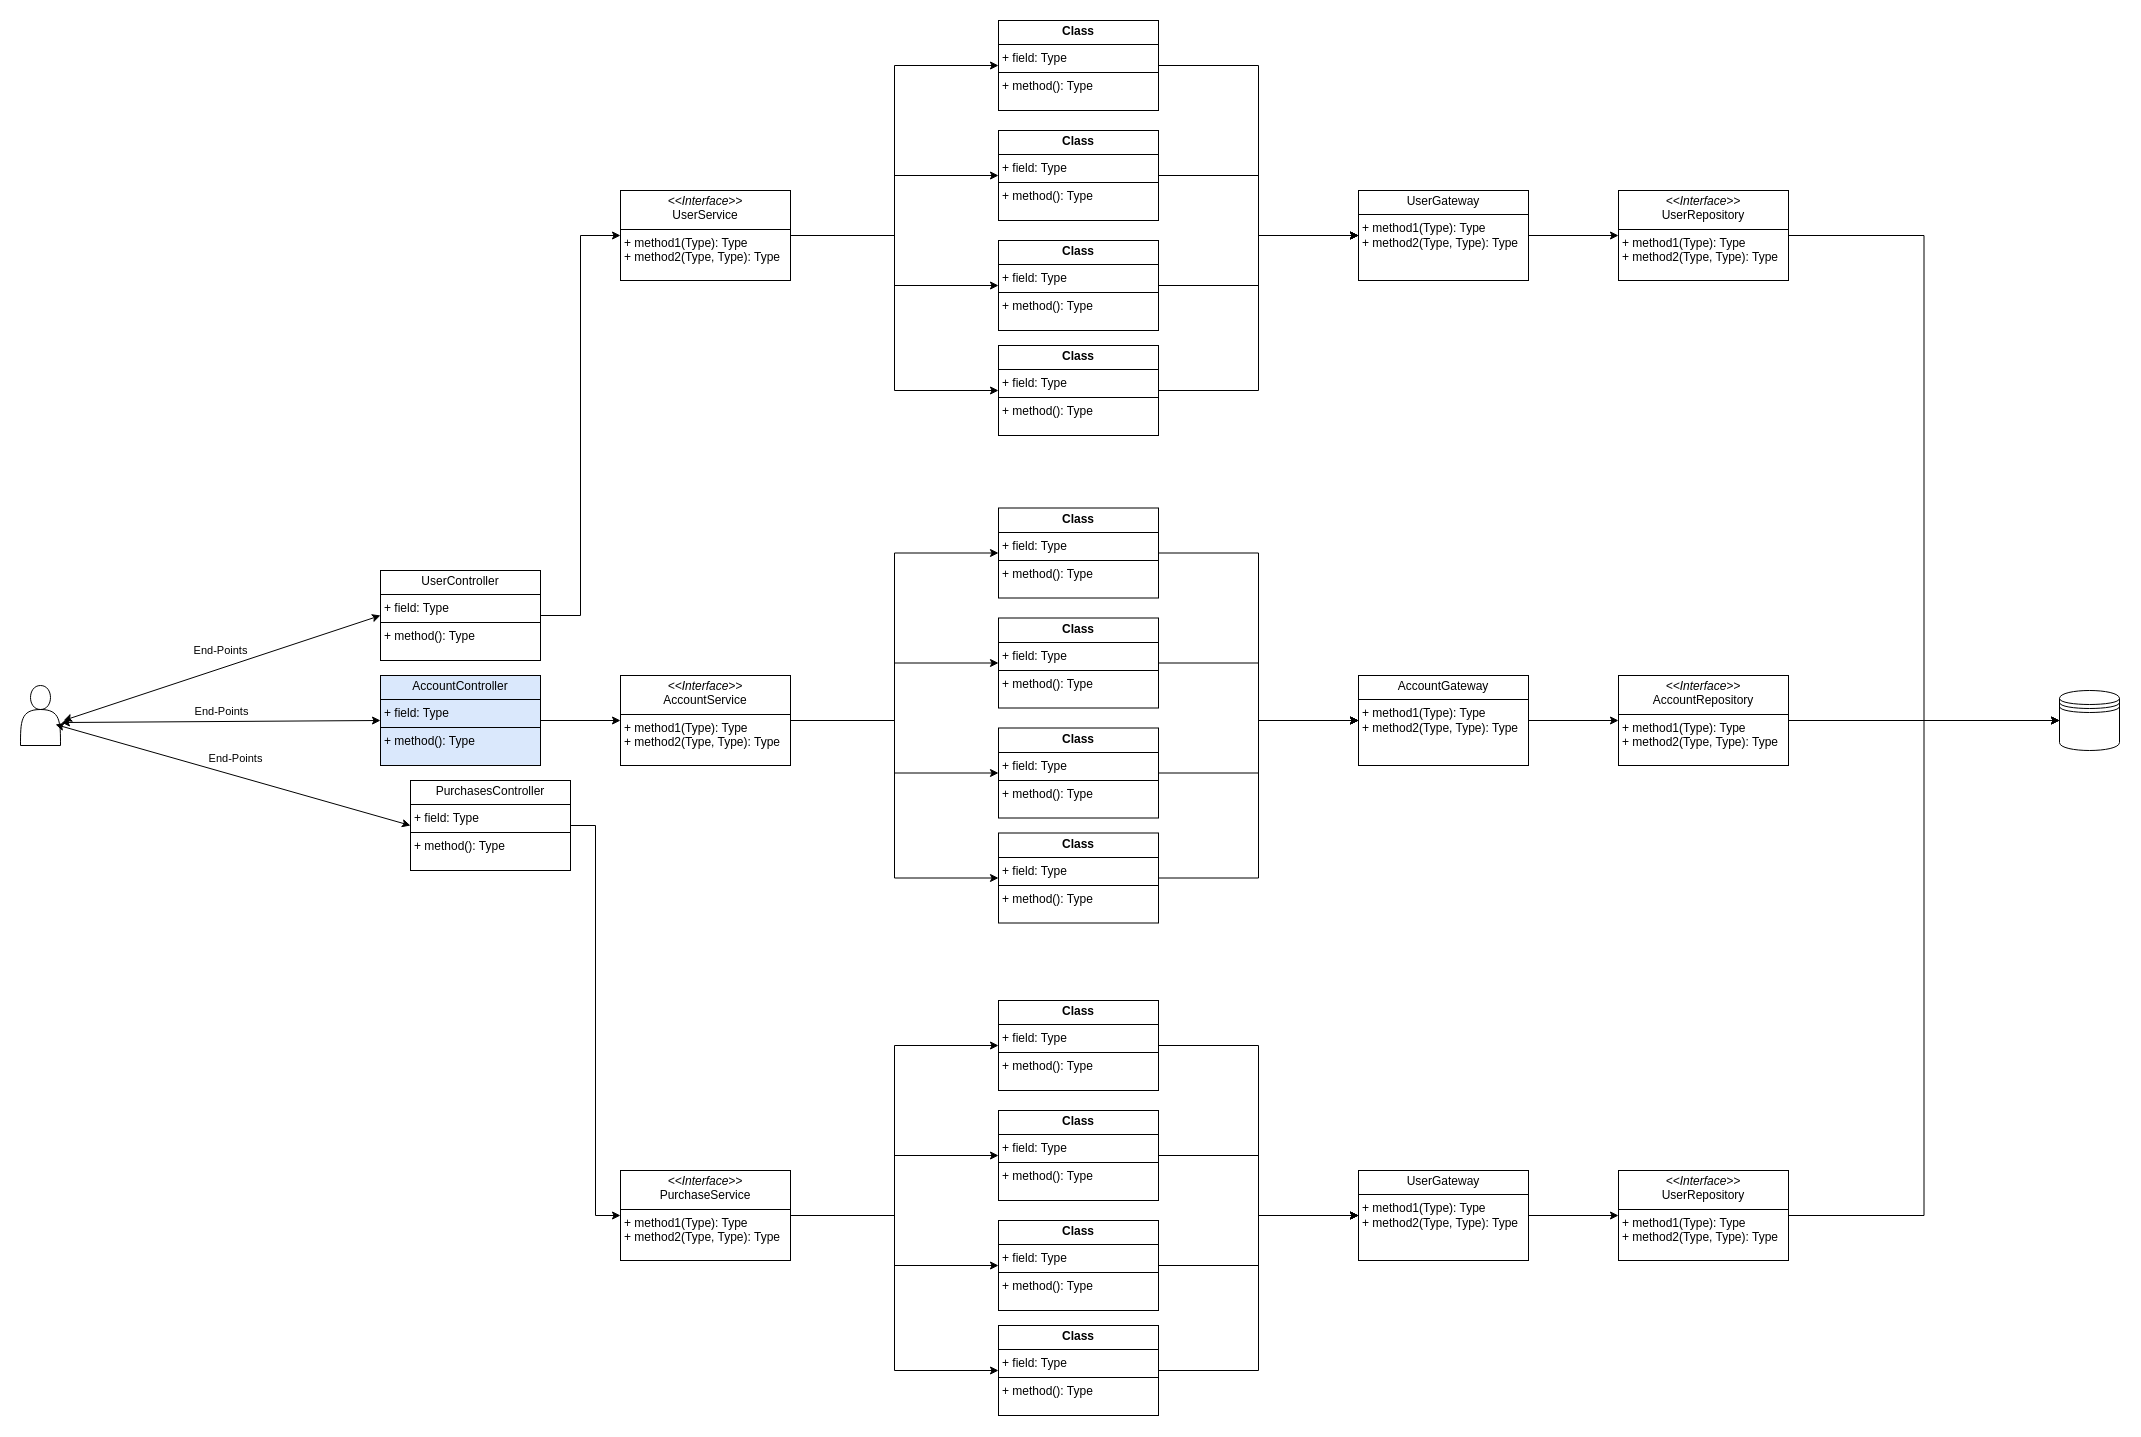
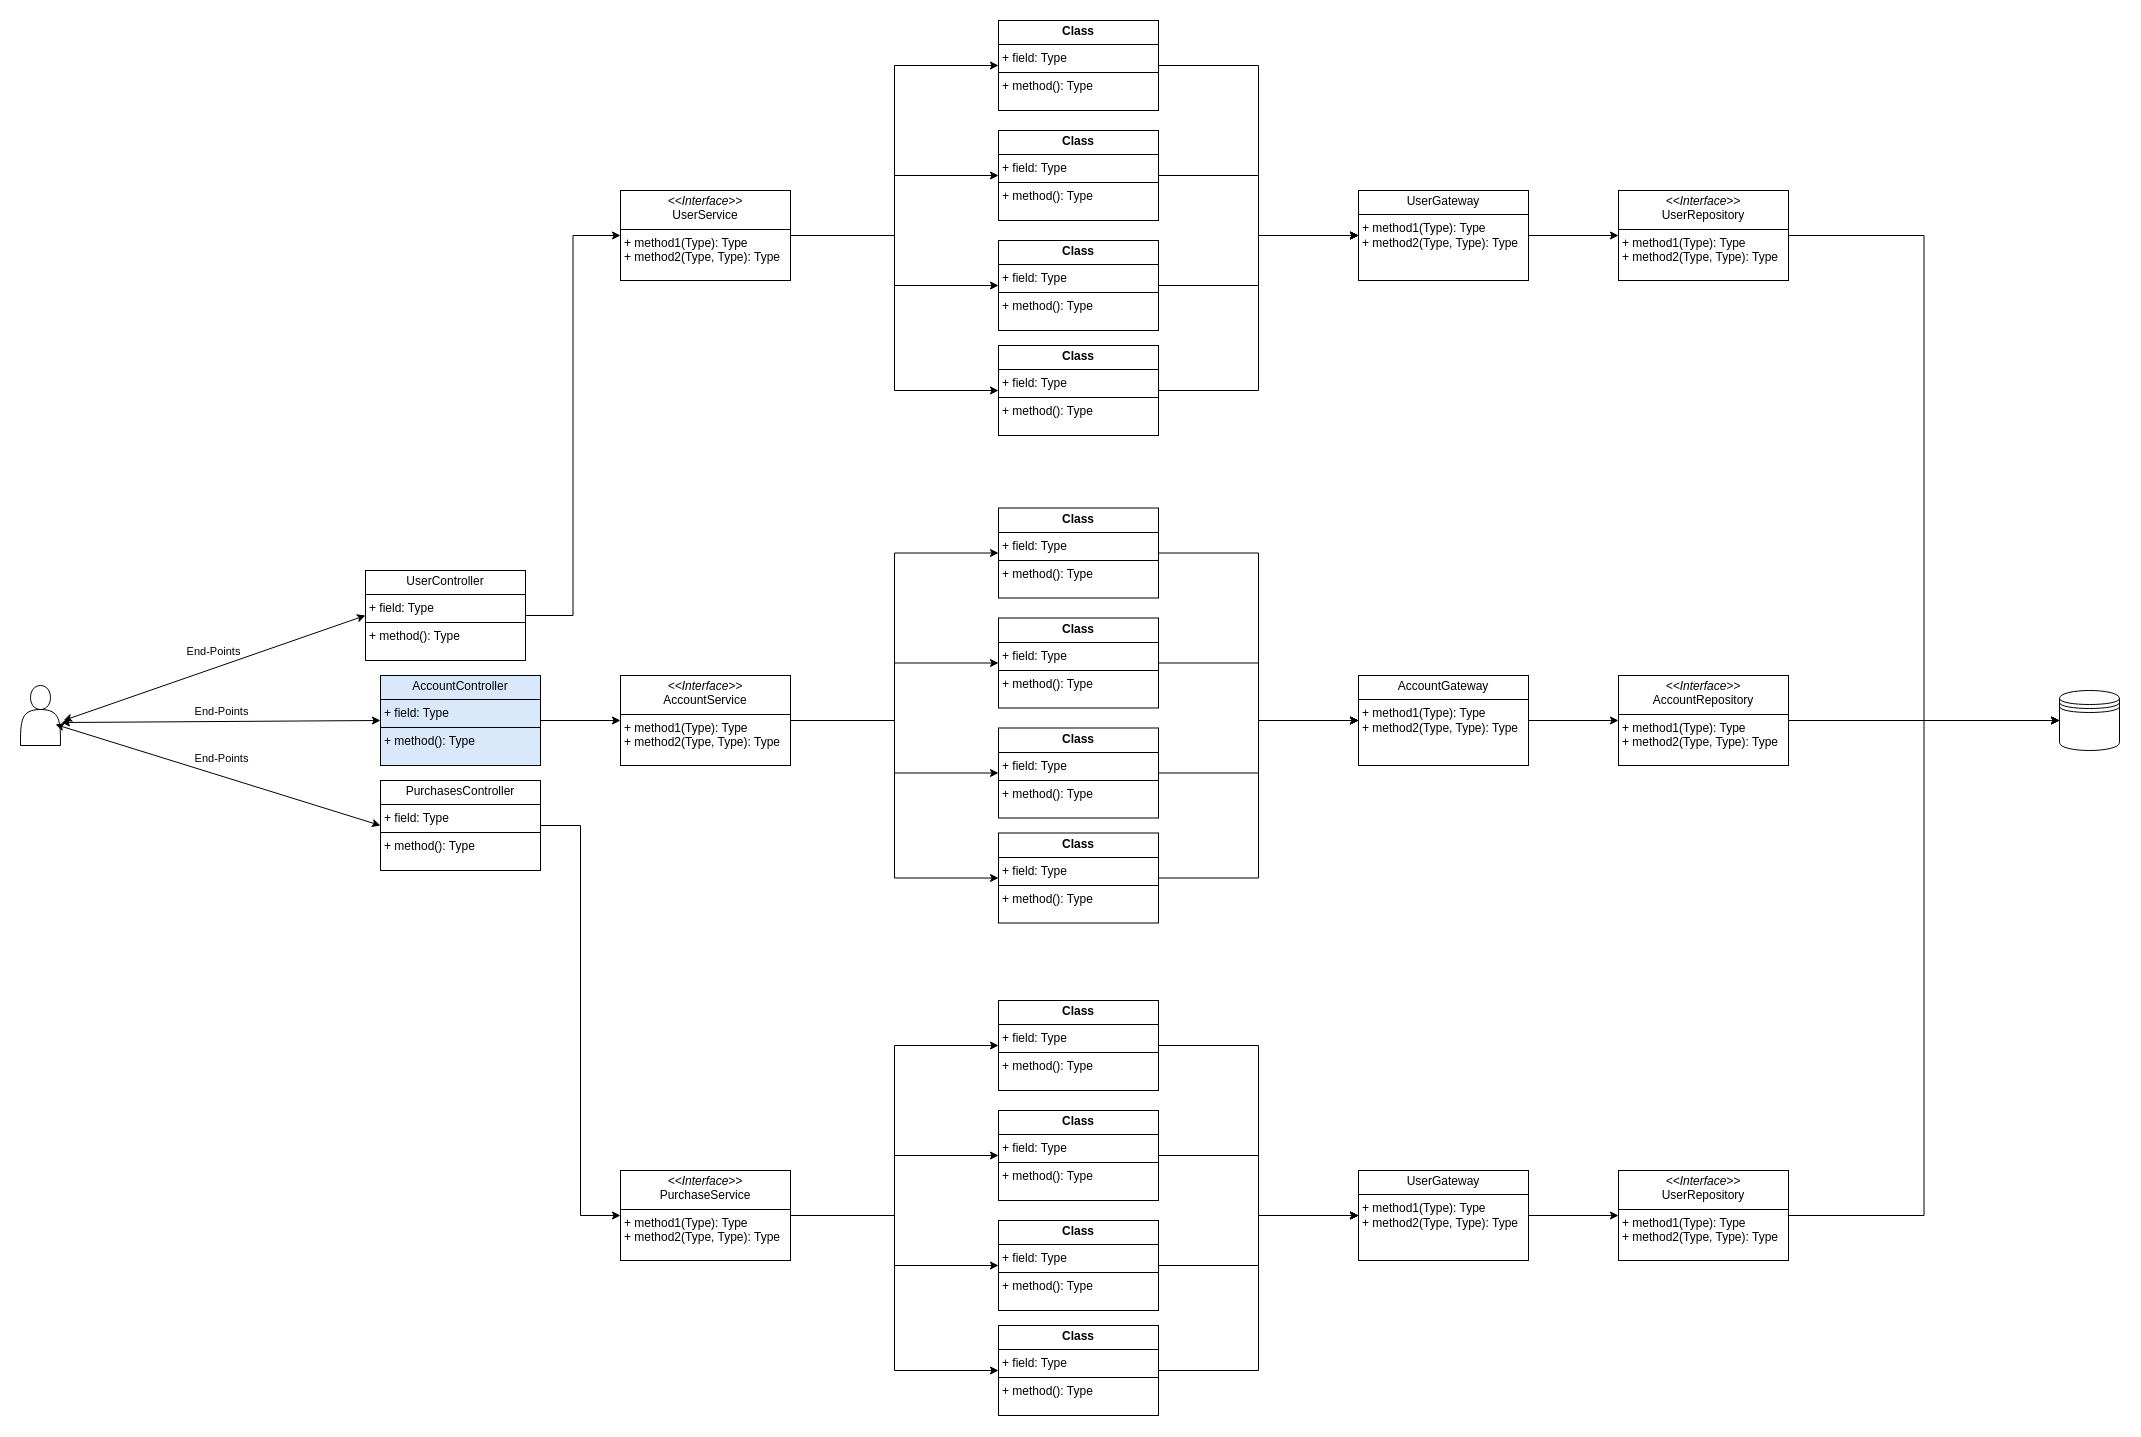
node "UserController + field: Type + method(): Type": moved (461, 616) -> (446, 616)
node "PurchasesController + field: Type + method(): Type": moved (491, 826) -> (461, 826)
